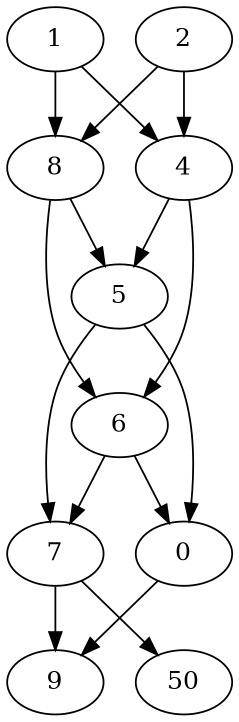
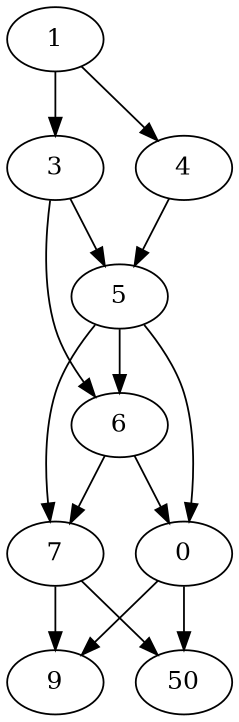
node "2": removed
node "8": label "8" -> "3"
edge "4" -> "6": now "5" -> "6"
edge "0" -> "50": added
